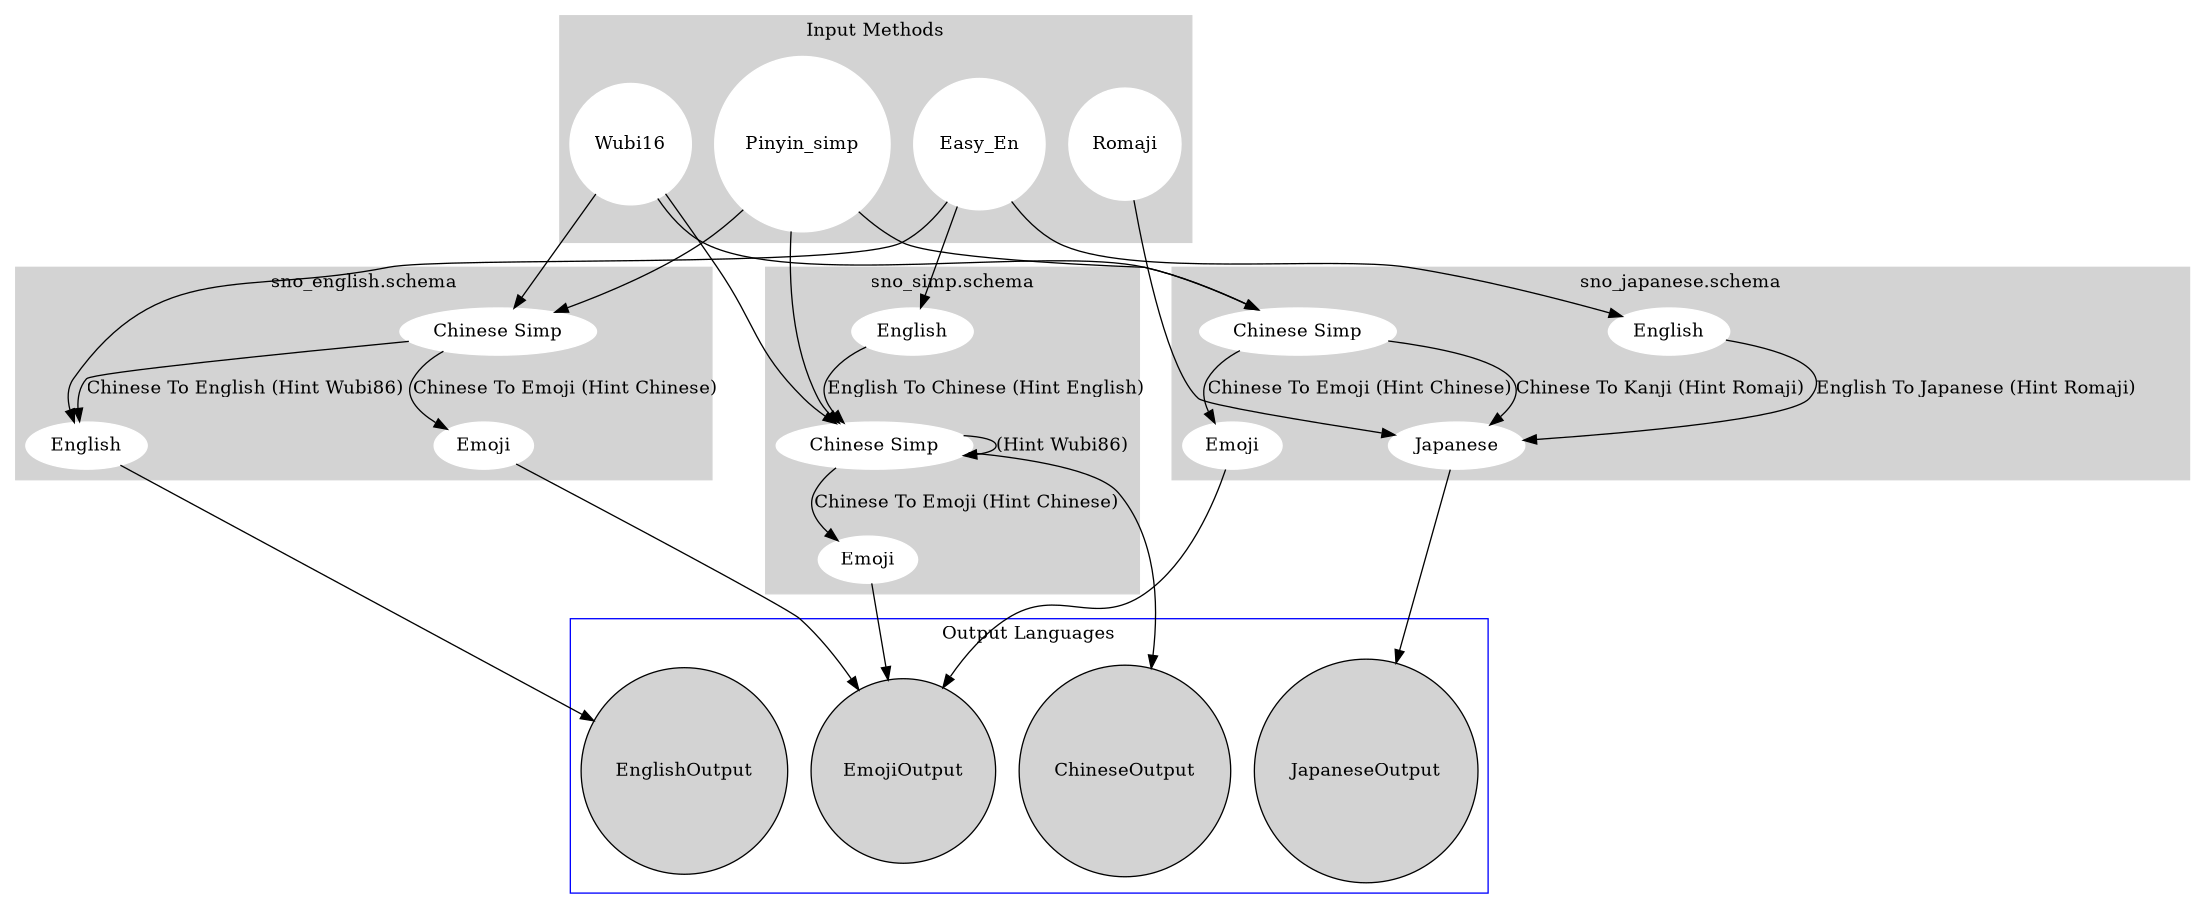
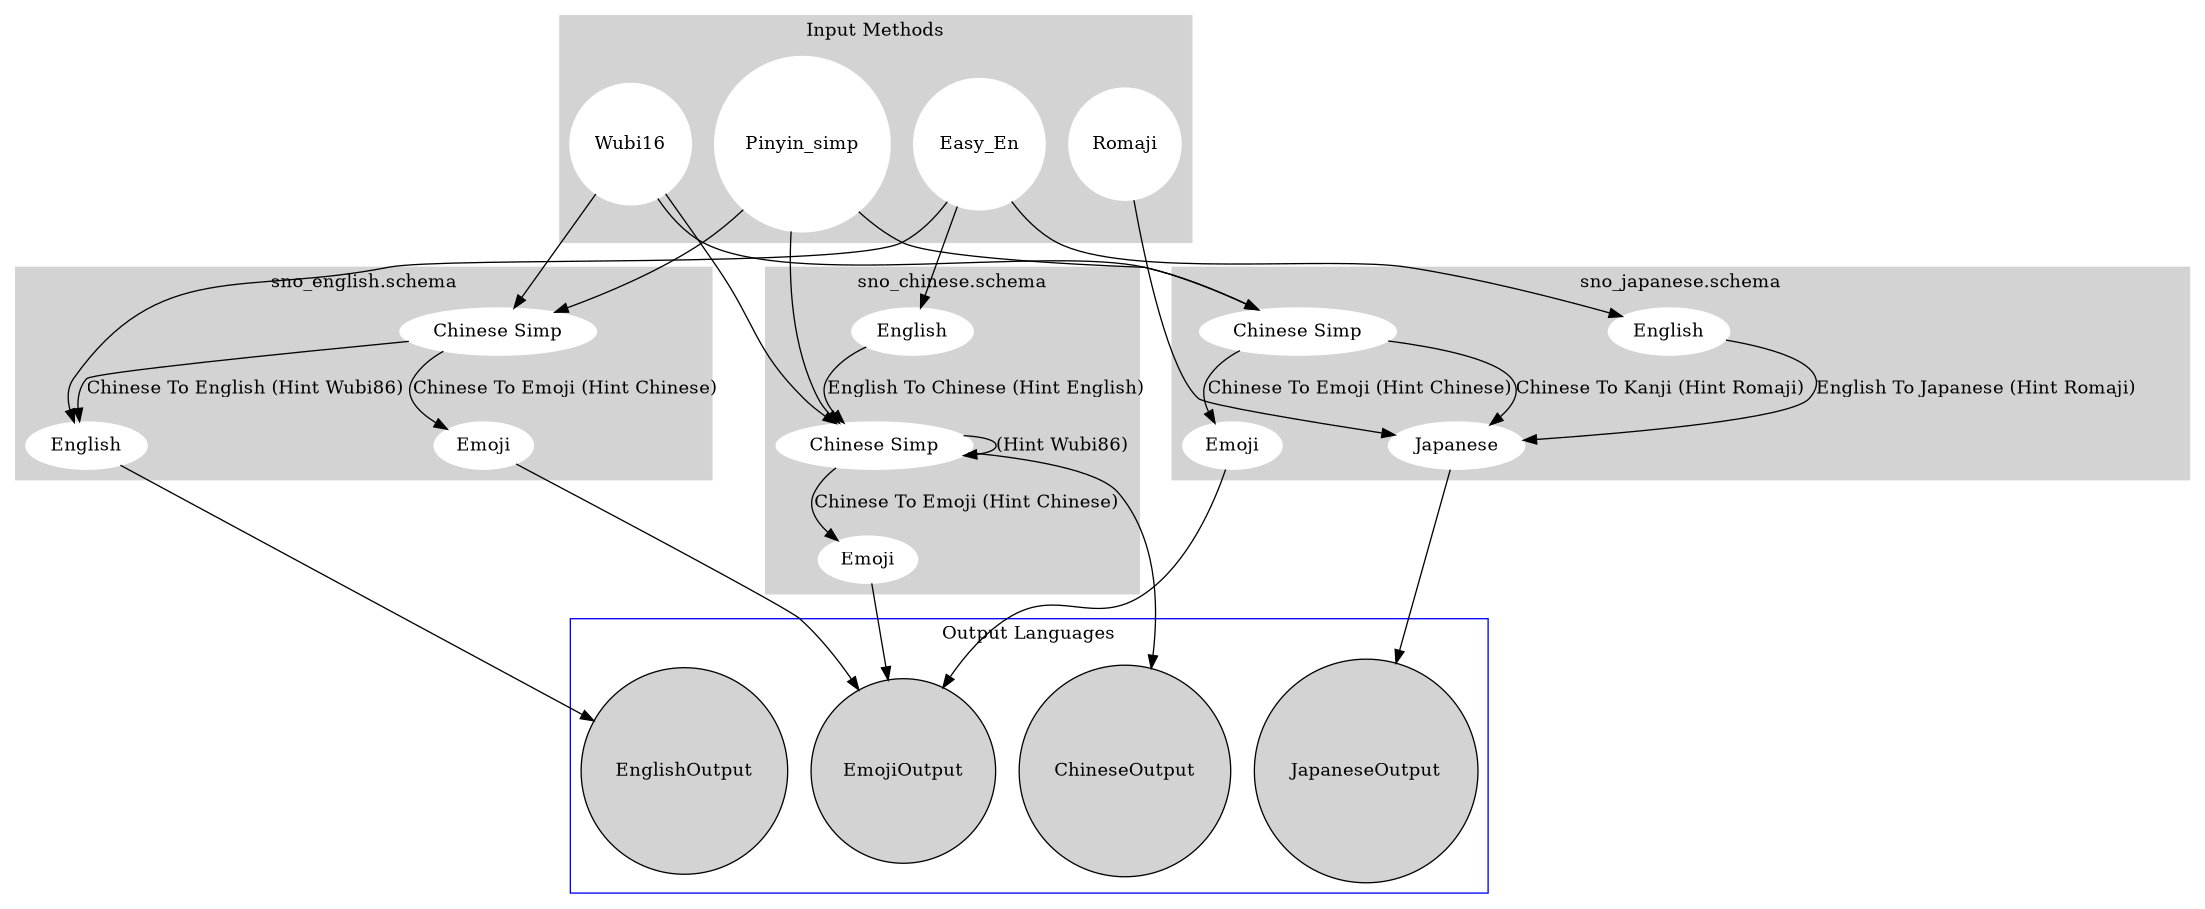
cluster "sno_simp.schema": label "sno_simp.schema" -> "sno_chinese.schema"
